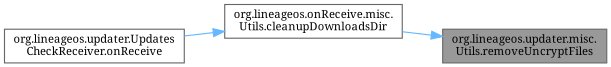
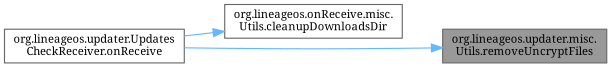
edge "org.lineageos.onReceive.misc. Utils.cleanupDownloadsDir" -> "org.lineageos.updater.misc. Utils.removeUncryptFiles": now "org.lineageos.updater.Updates CheckReceiver.onReceive" -> "org.lineageos.updater.misc. Utils.removeUncryptFiles"
